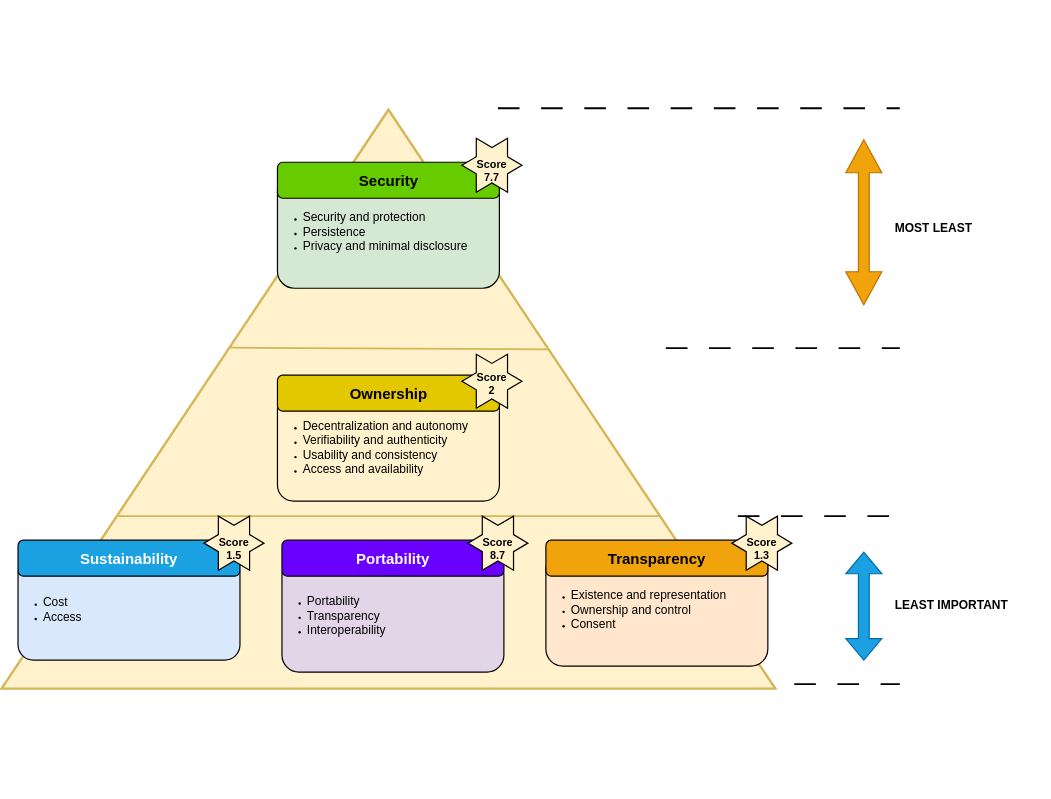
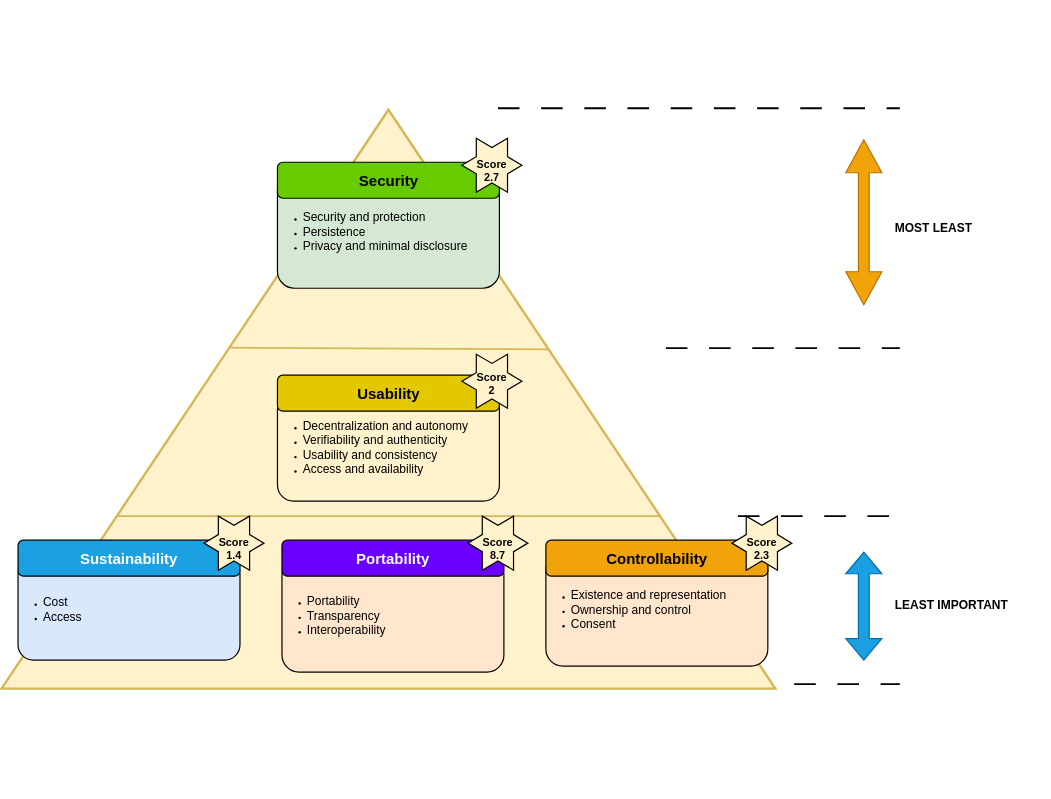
node "Score 7.7": label "Score 7.7" -> "Score 2.7"
node "Ownership": label "Ownership" -> "Usability"
node "Score 1.5": label "Score 1.5" -> "Score 1.4"
node "Score 1.3": label "Score 1.3" -> "Score 2.3"
node "Transparency": label "Transparency" -> "Controllability"
node "Portability Transparency Interoperability": fillcolor #e1d5e7 -> #ffe6cc
